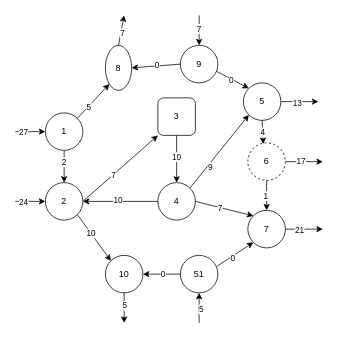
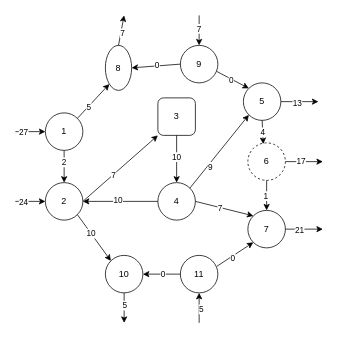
node "51": label "51" -> "11"
